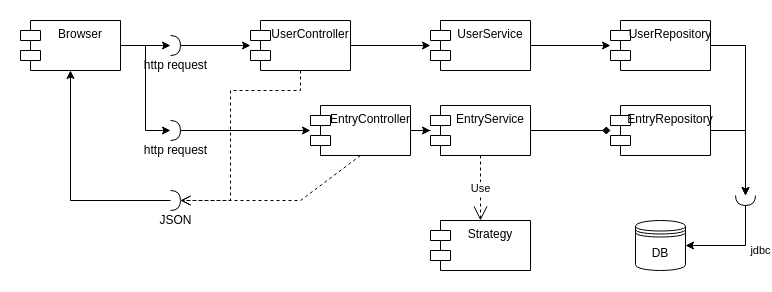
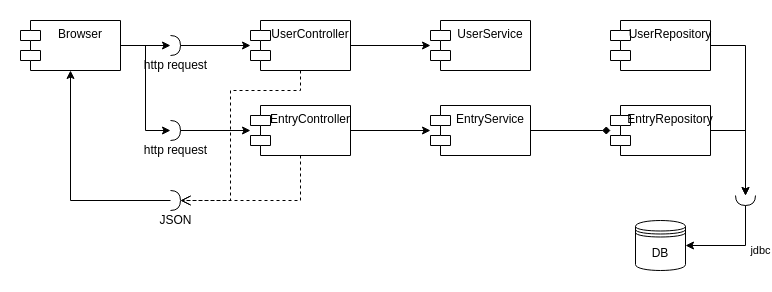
edge "UserService" -> "UserRepository": removed
node "EntryController": moved (361, 131) -> (301, 131)
edge "EntryService" -> "Strategy": removed, label "Use"
node "Strategy": removed
